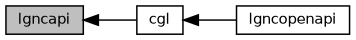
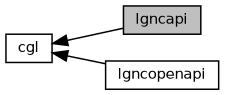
edge "cgl" -> "lgncapi": reversed
